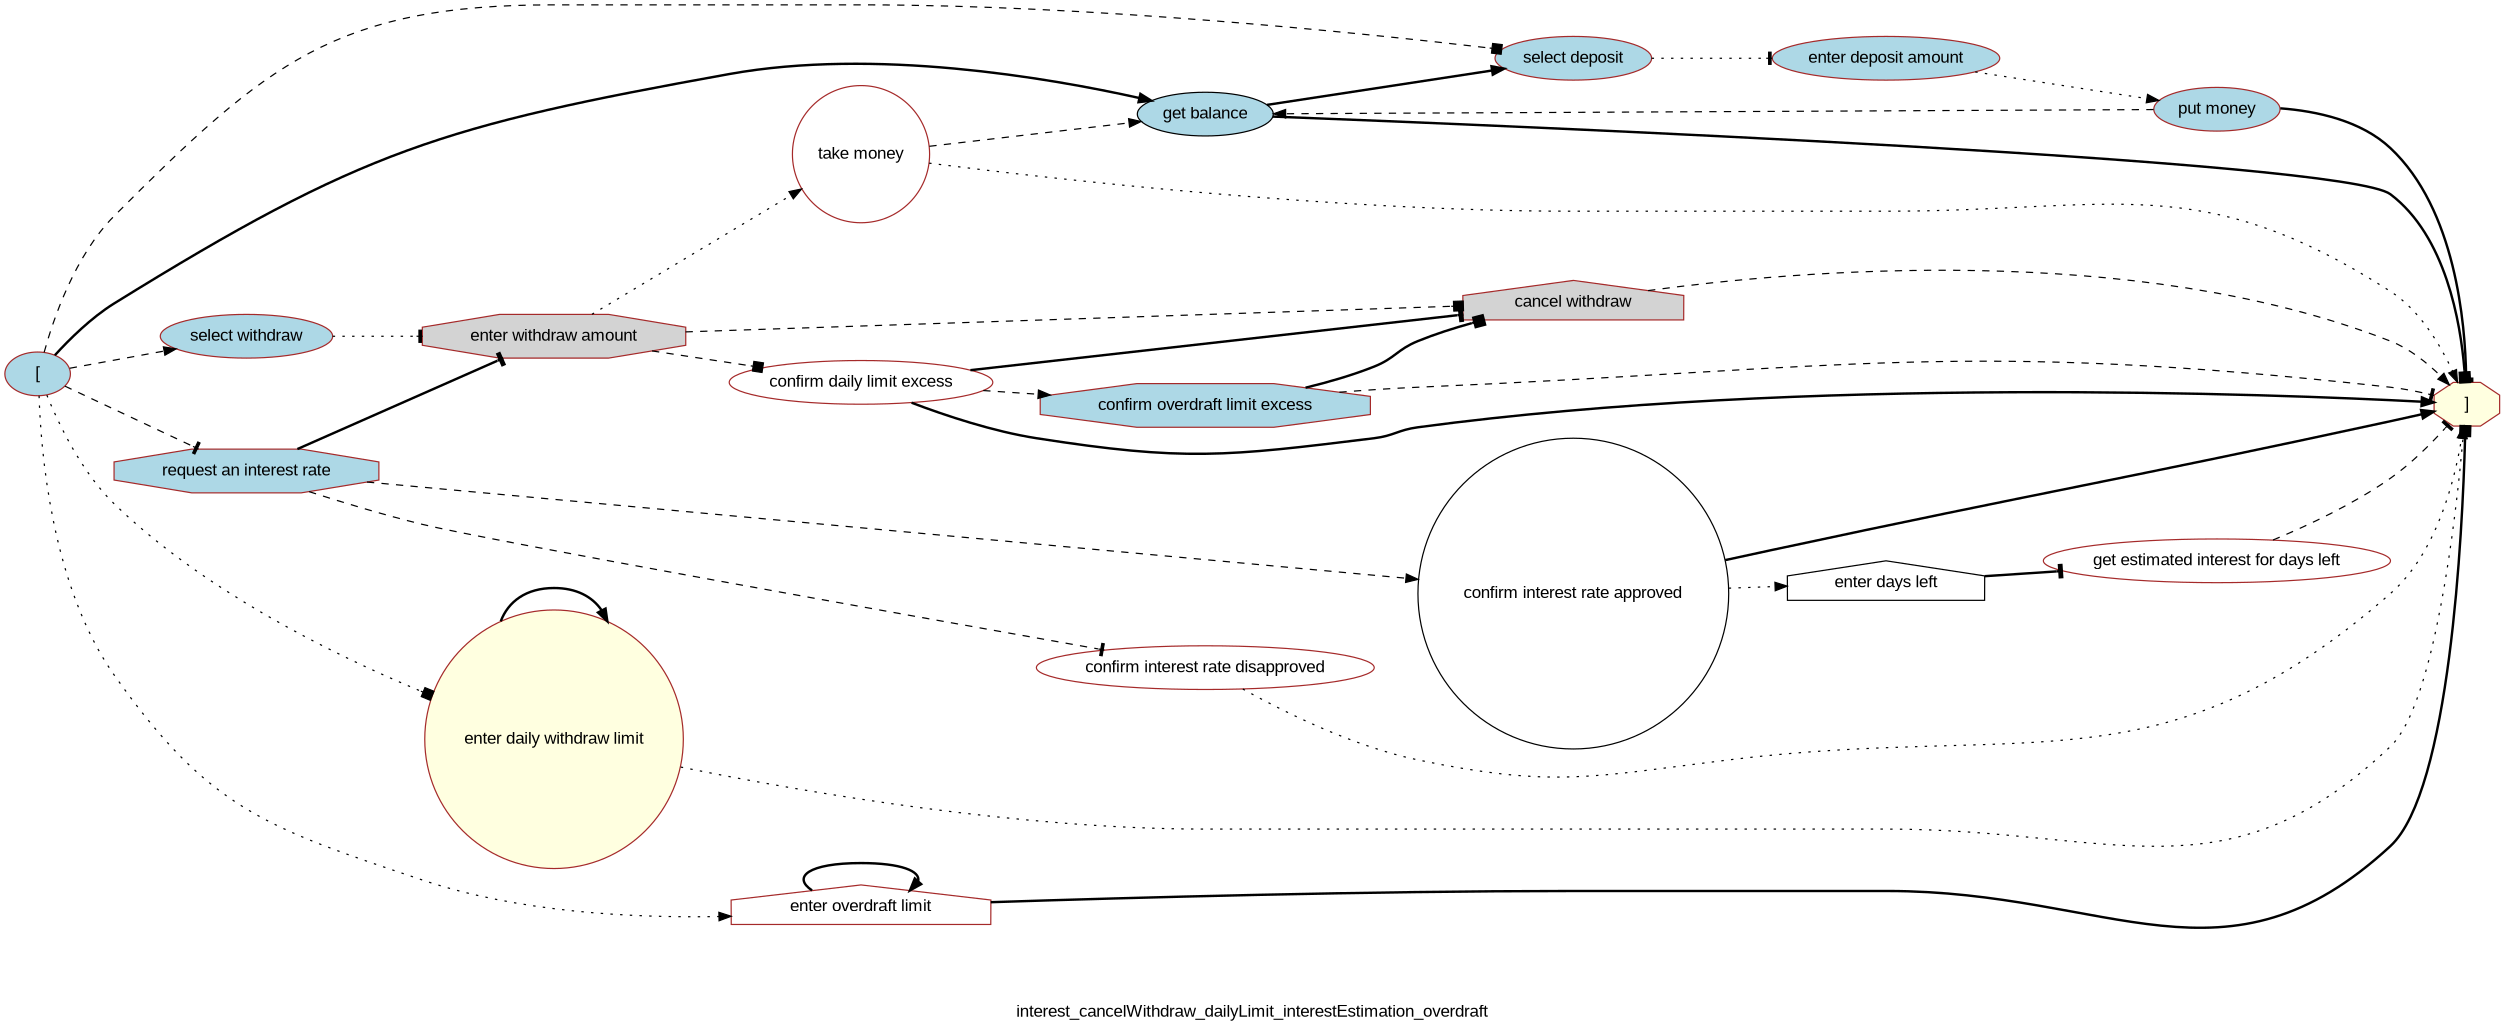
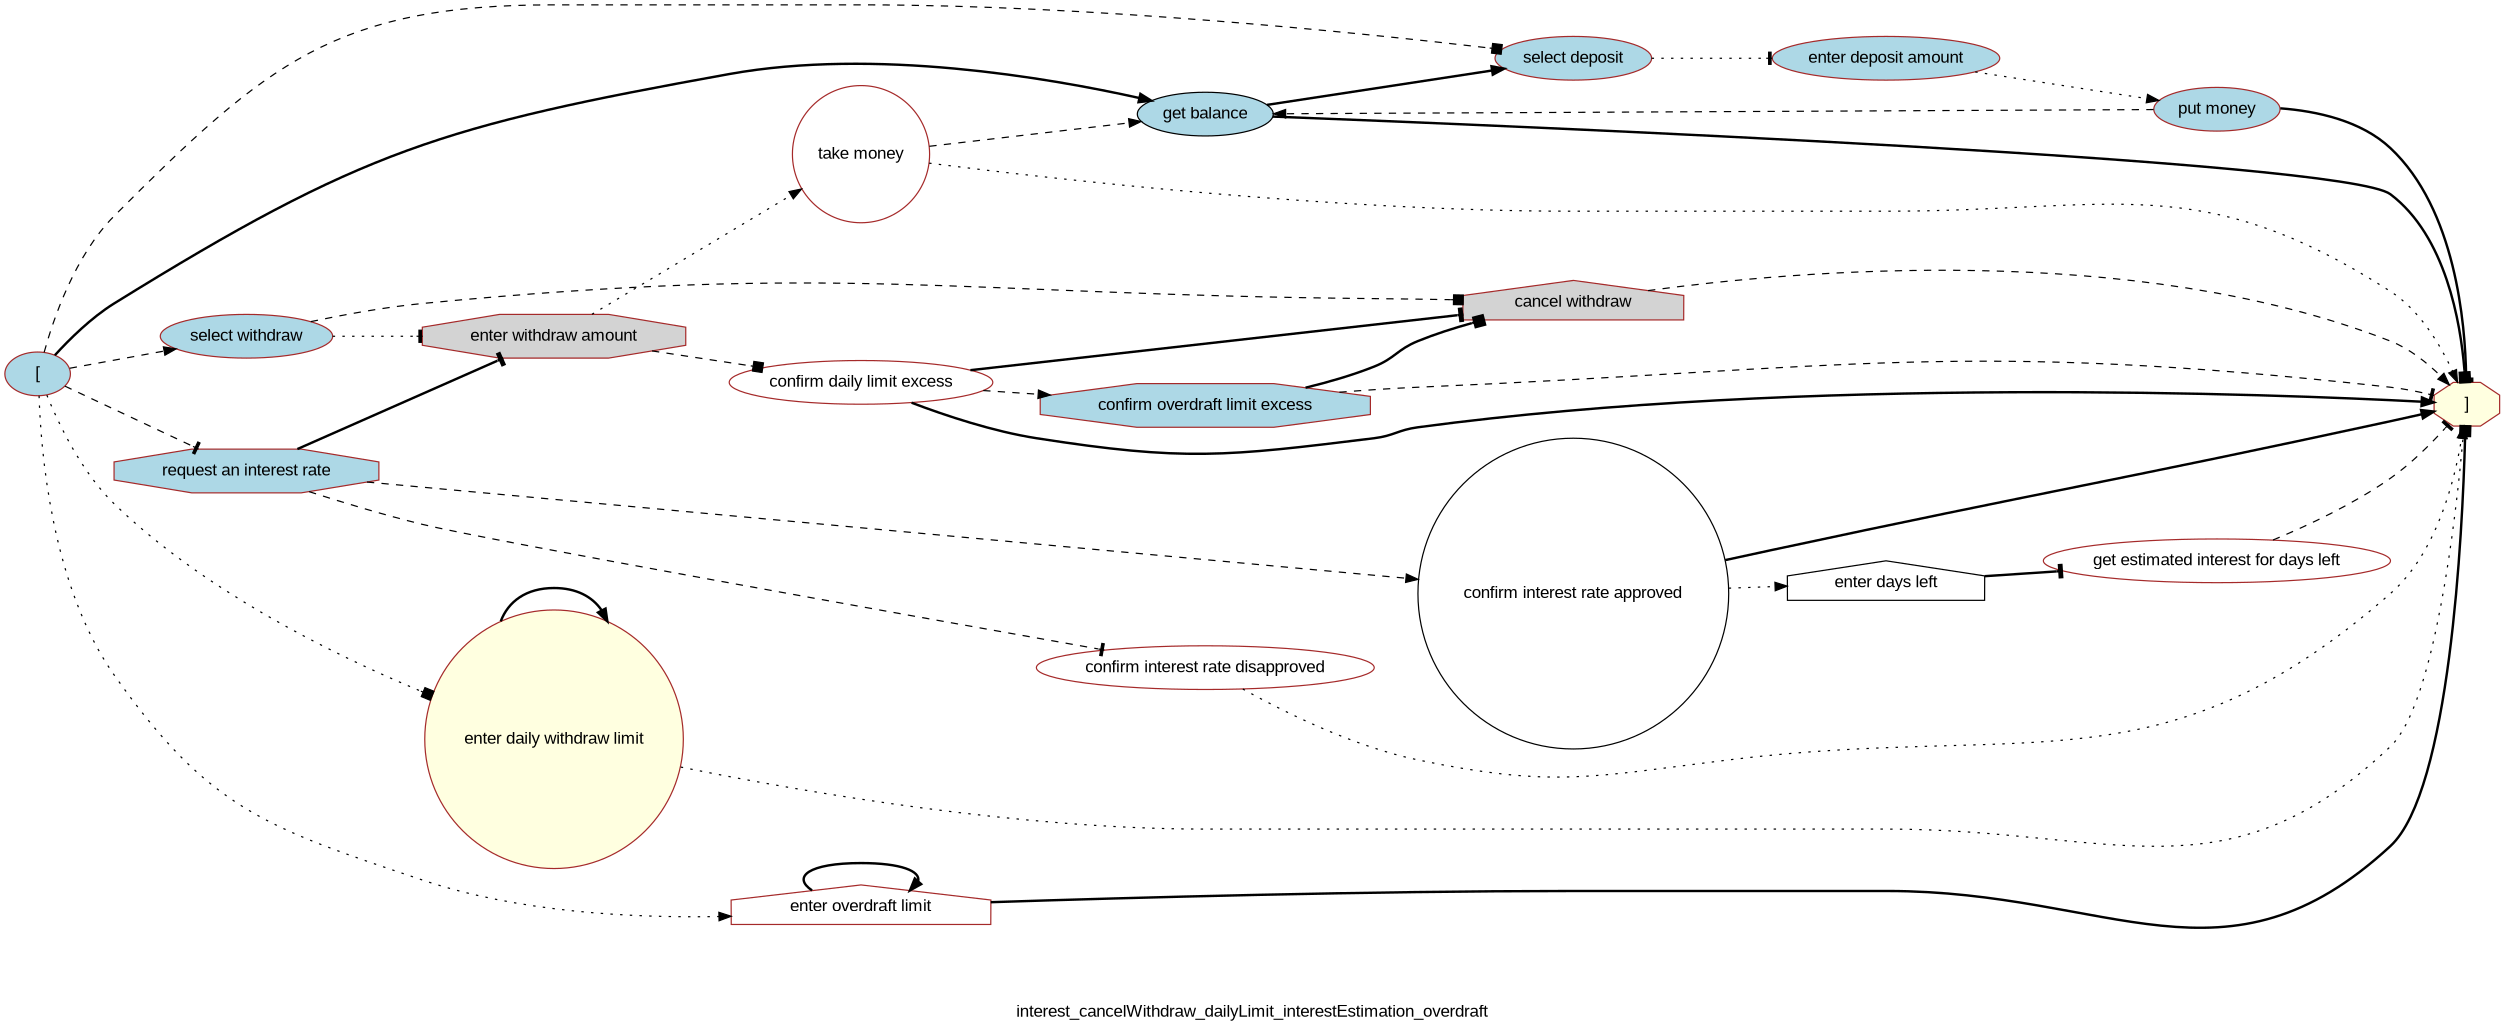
edge "enter withdraw amount" -> "cancel withdraw": now "select withdraw" -> "cancel withdraw"
